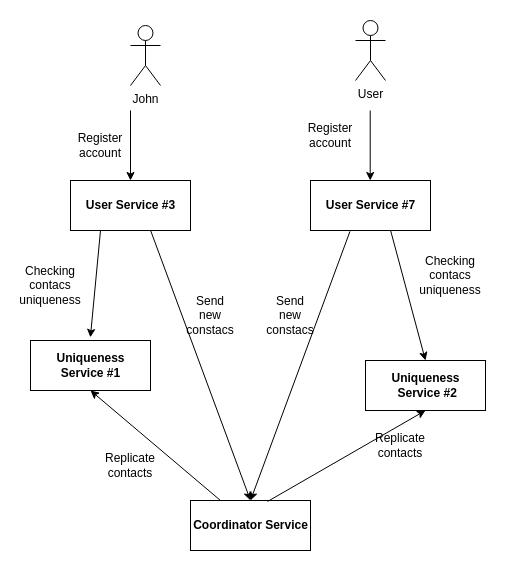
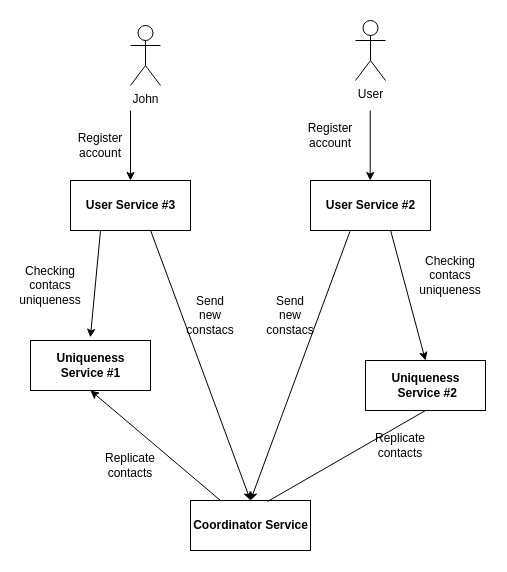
node "User Service #7": label "User Service #7" -> "User Service #2"
edge "Coordinator Service" -> "Uniqueness Service #2": arrowhead classic -> none
